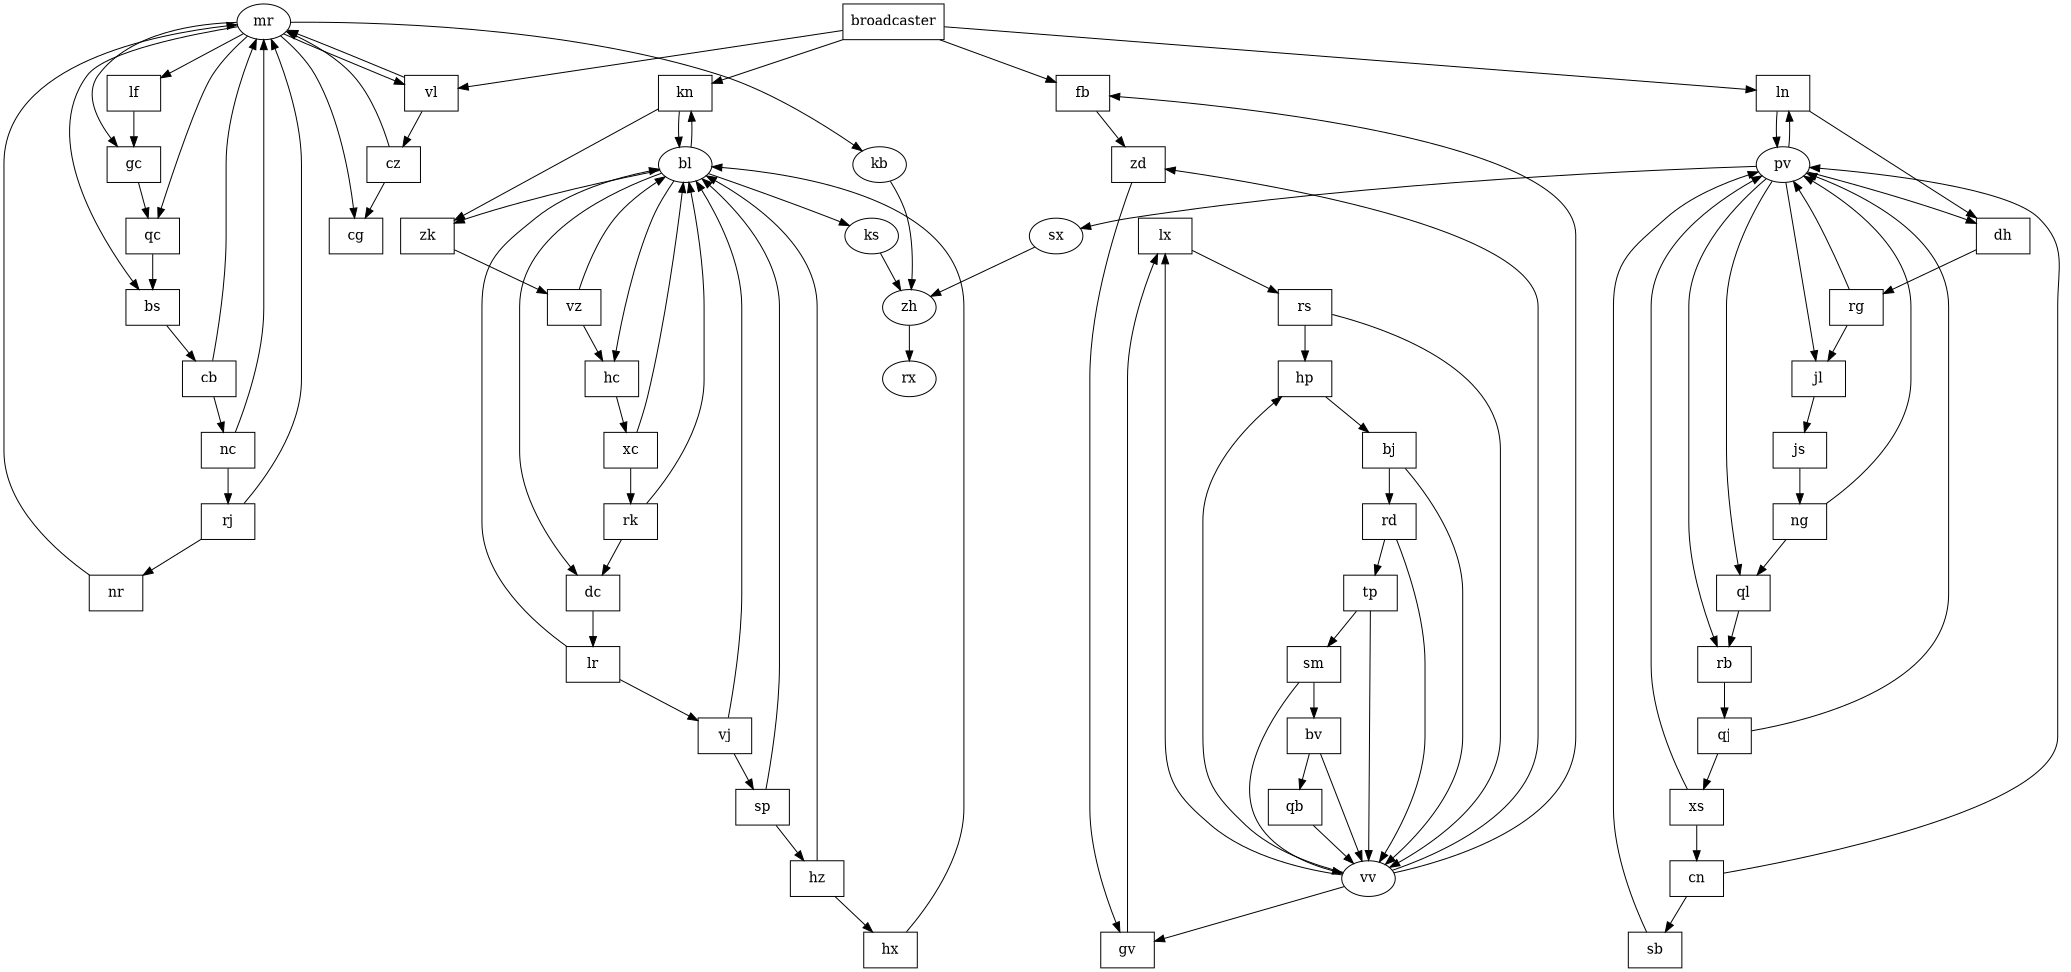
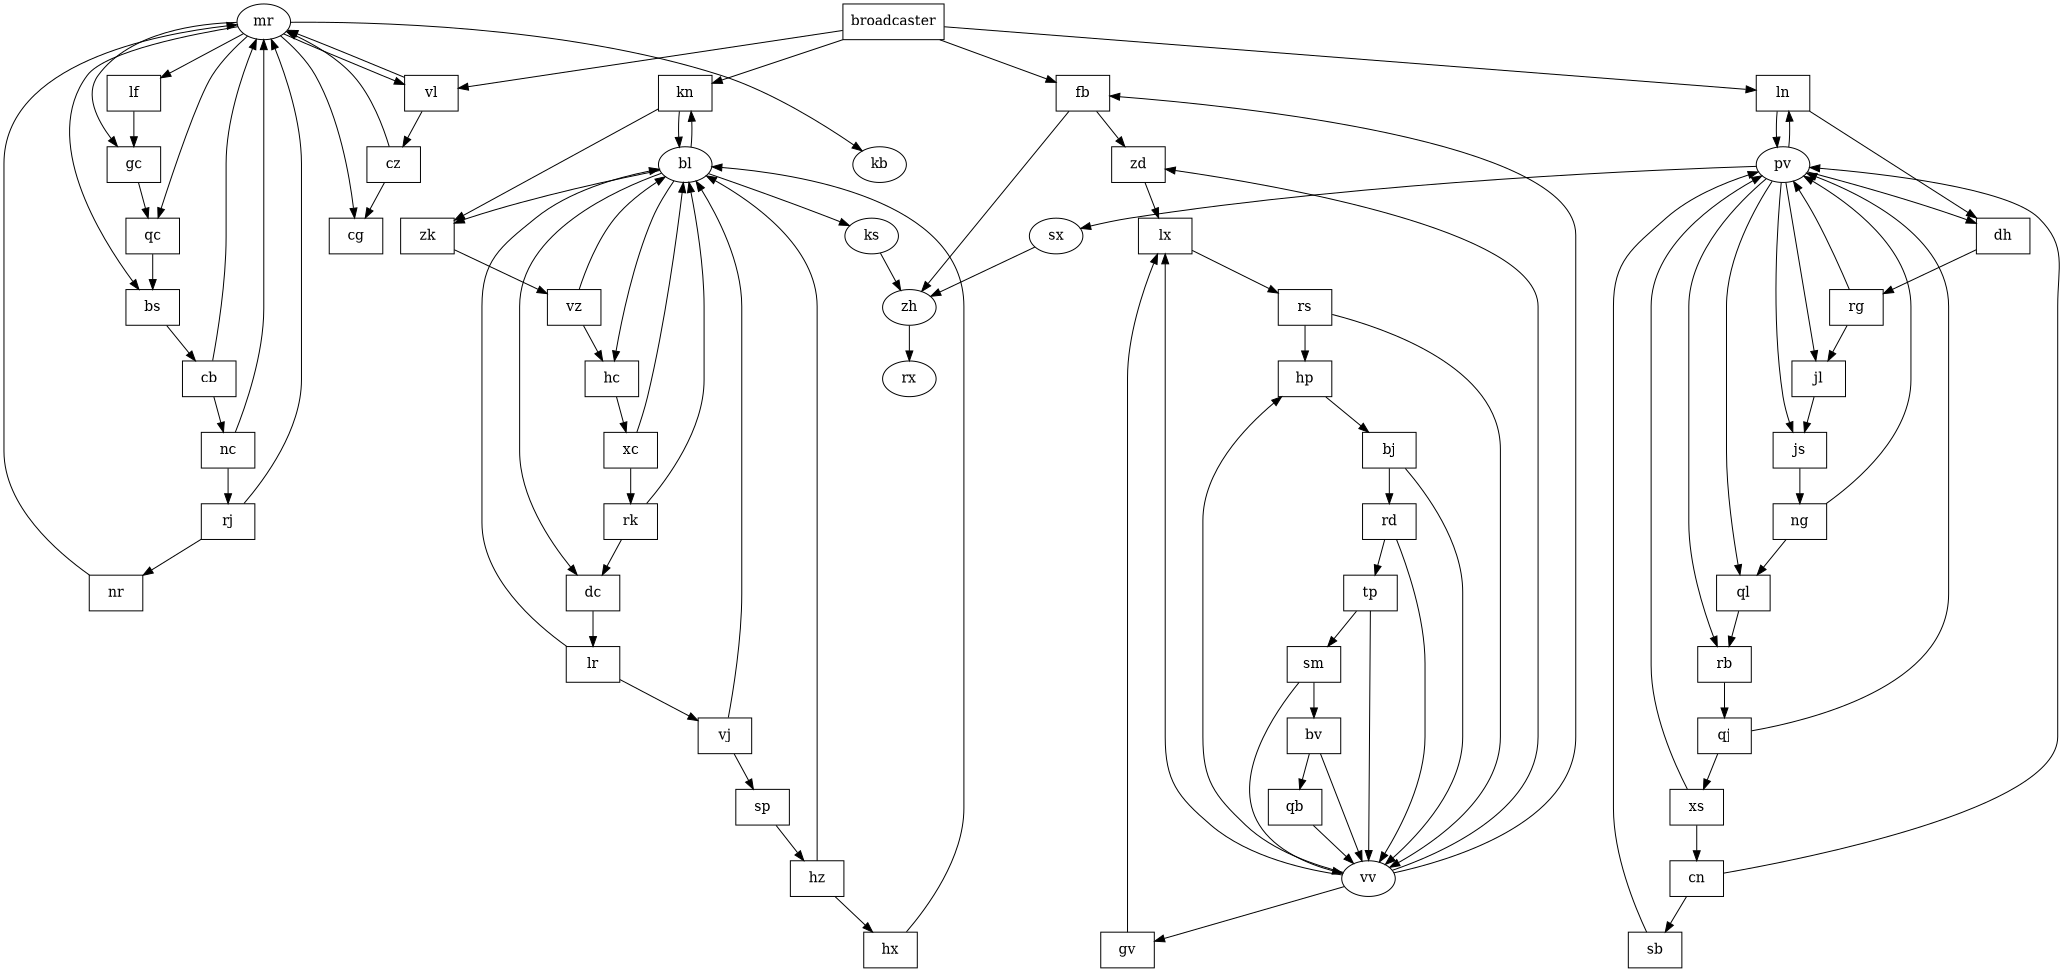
edge "kb" -> "zh": now "fb" -> "zh"
edge "pv" -> "js": added
edge "sp" -> "bl": removed
edge "zd" -> "gv": now "zd" -> "lx"
